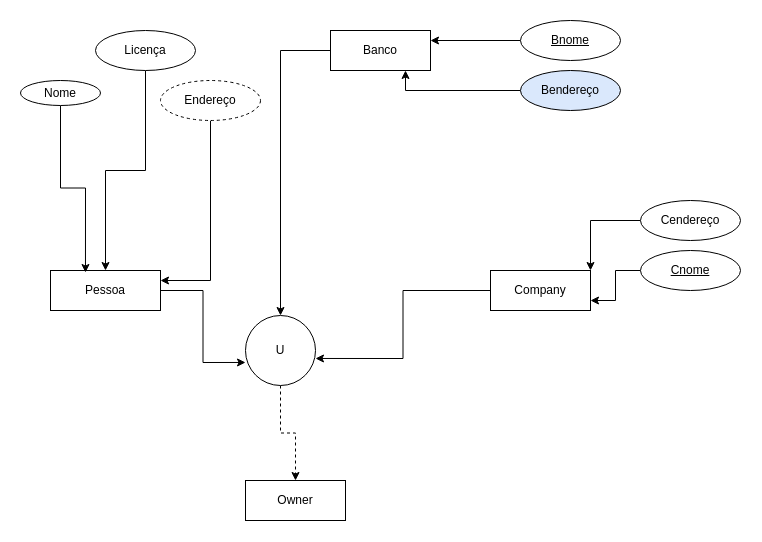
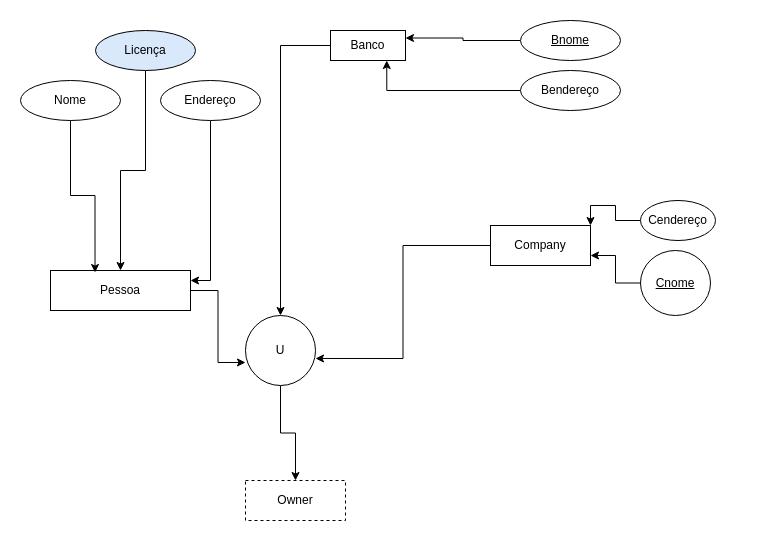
node "Licença": fillcolor #ffffff -> #dae8fc
node "Banco": size 100x40 -> 75x30
node "Bendereço": fillcolor #dae8fc -> #ffffff
node "Nome": size 80x25 -> 100x40
node "Endereço": style dashed -> solid
node "Cendereço": size 100x40 -> 75x40
node "Cnome": size 100x40 -> 70x65
node "Pessoa": size 110x40 -> 140x40
node "Company": moved (541, 291) -> (541, 246)
edge "U" -> "Owner": style dashed -> solid
node "Owner": style solid -> dashed
